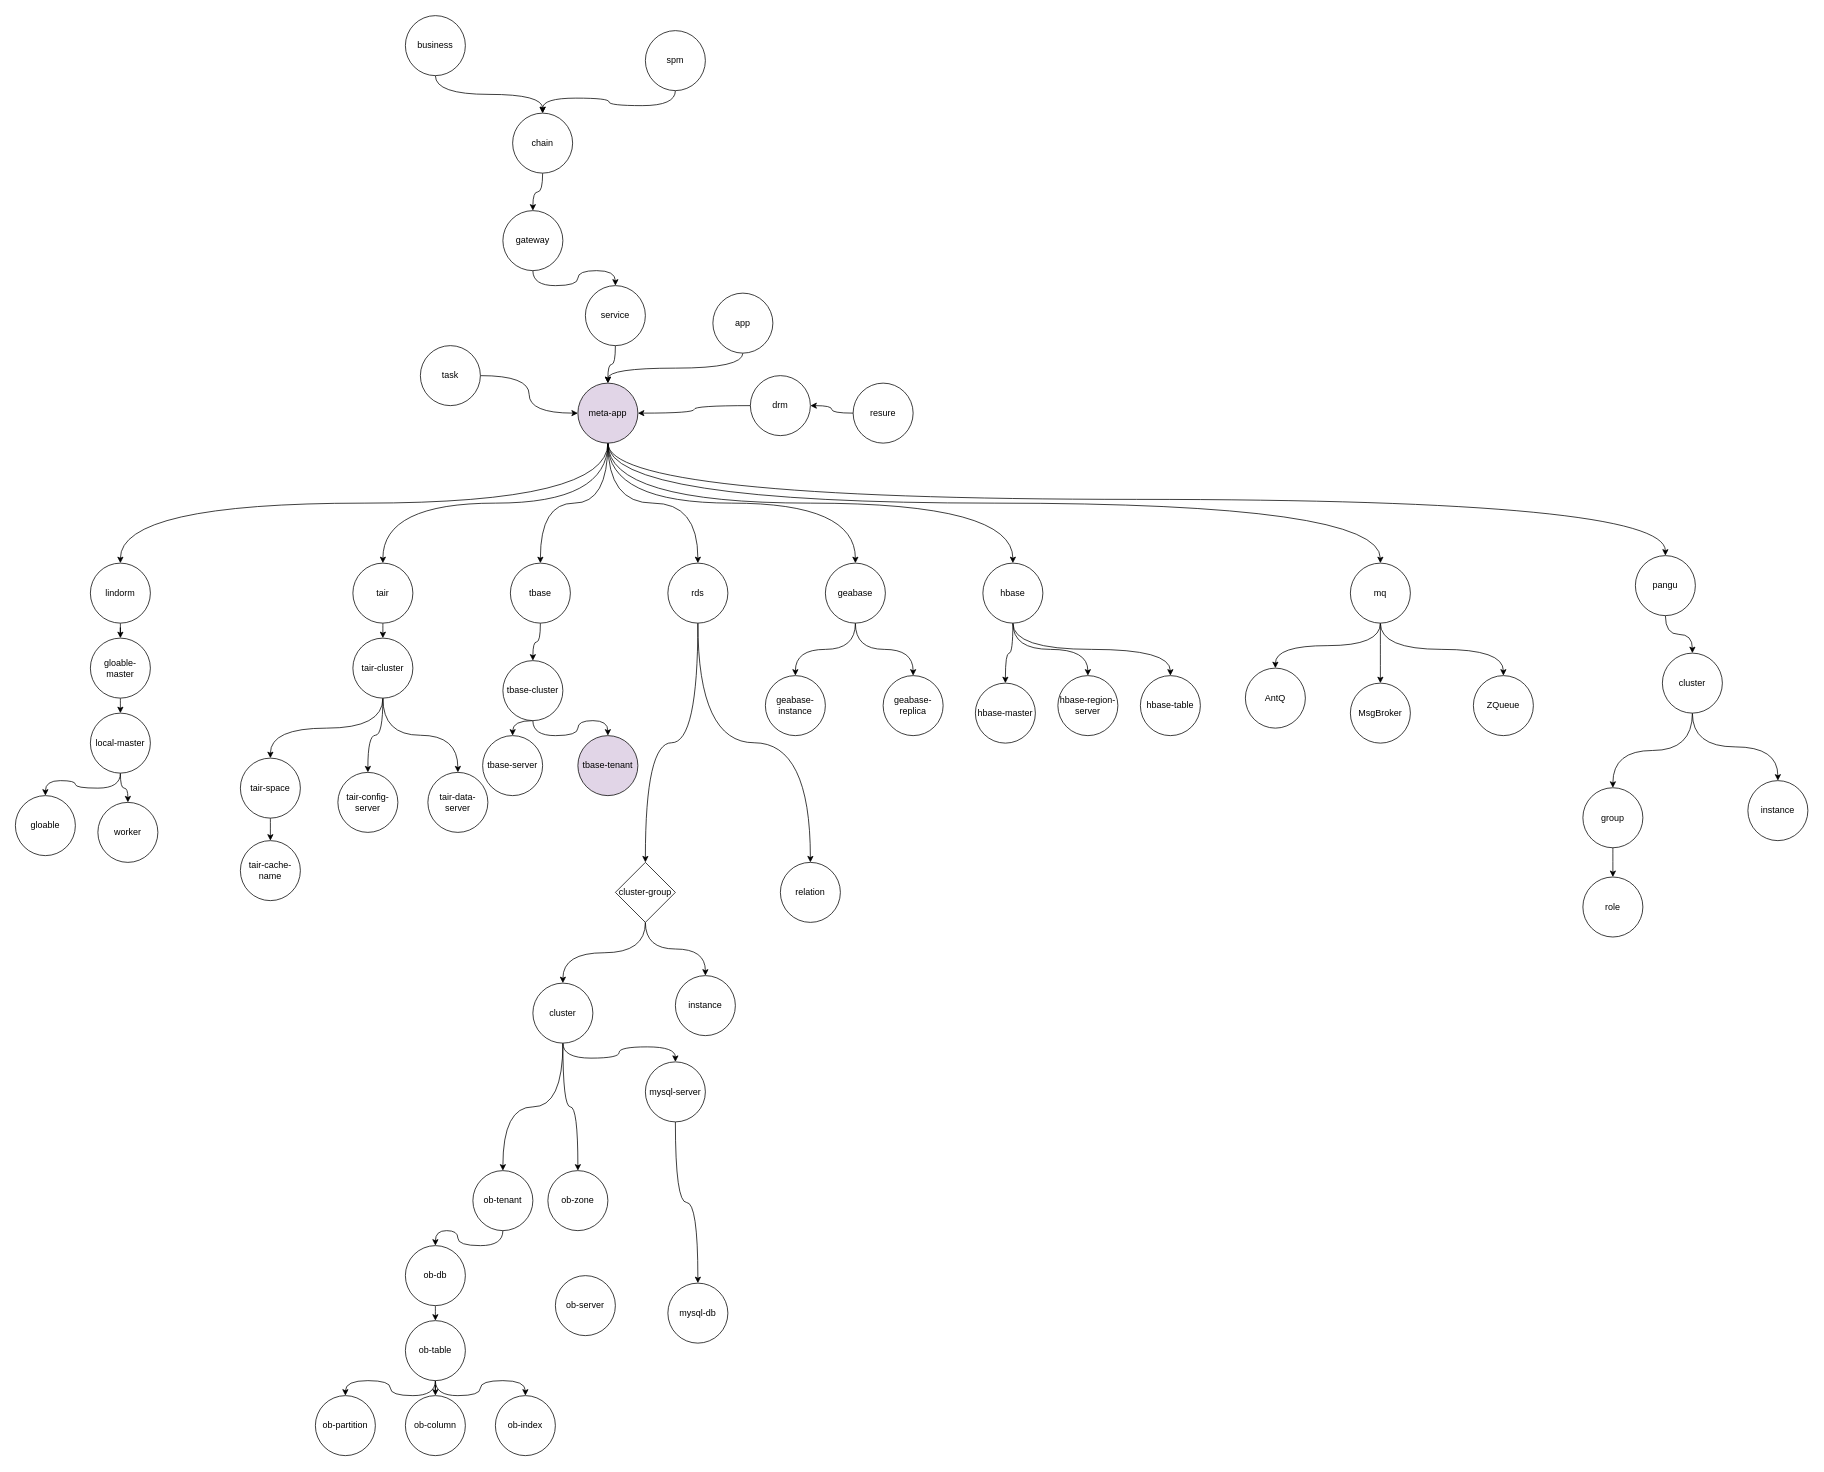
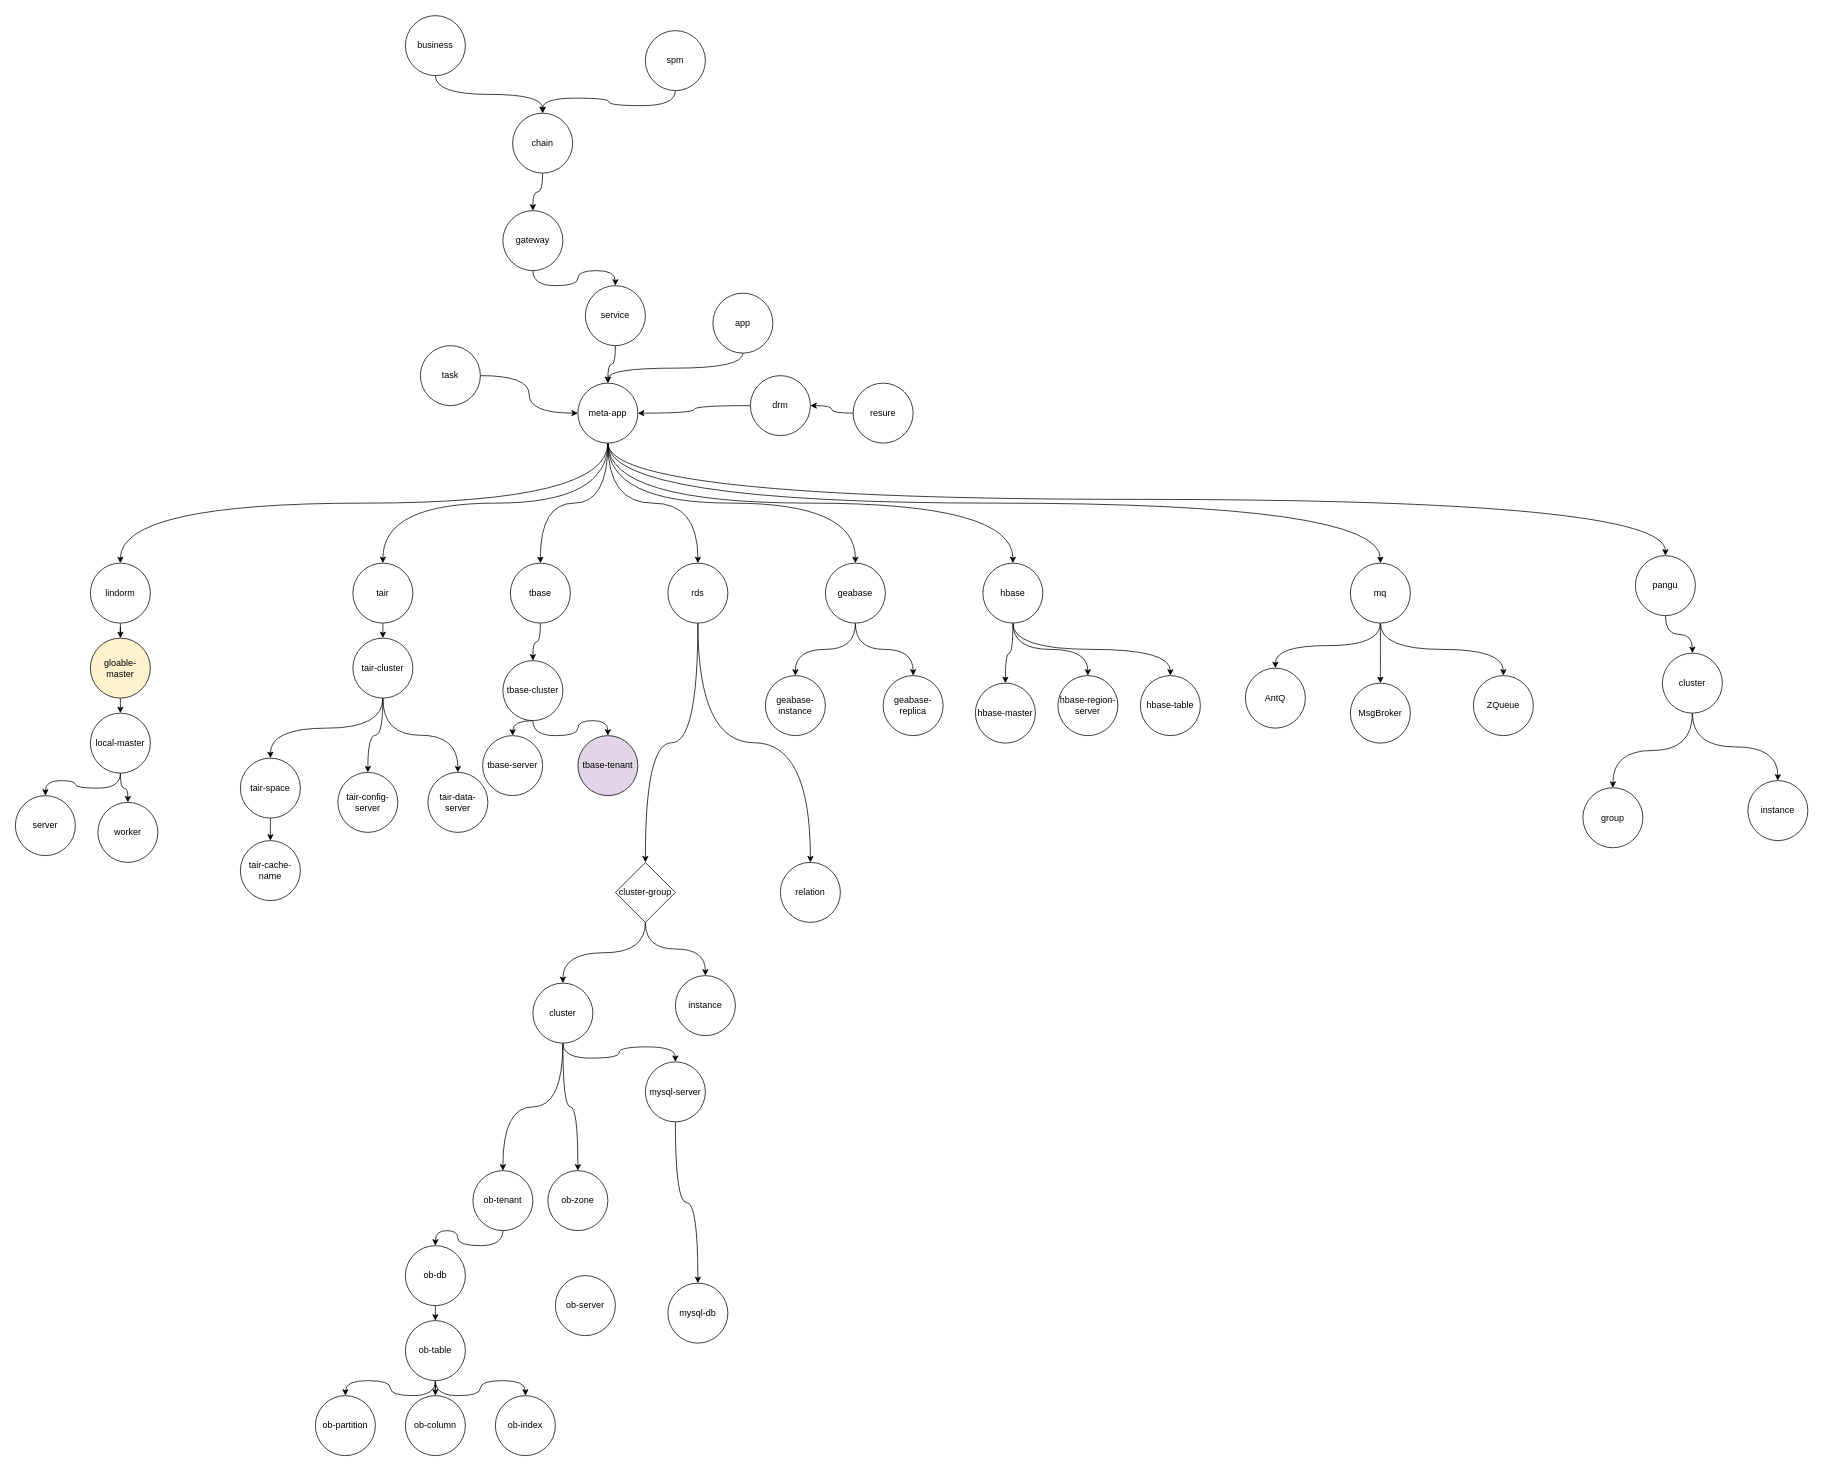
node "meta-app": fillcolor #e1d5e7 -> #ffffff
node "gloable-master": fillcolor #ffffff -> #fff2cc
node "gloable": label "gloable" -> "server"
edge "group" -> "role": removed
node "role": removed
